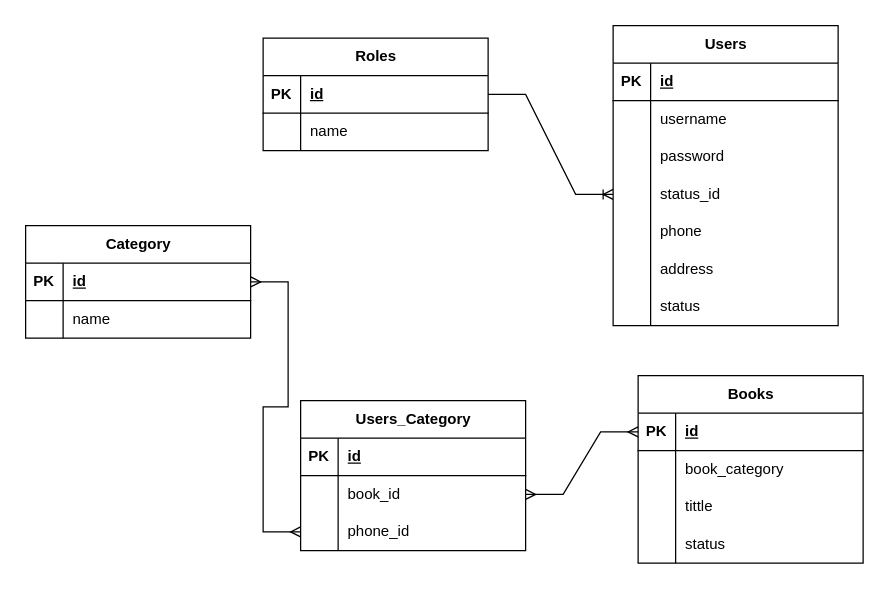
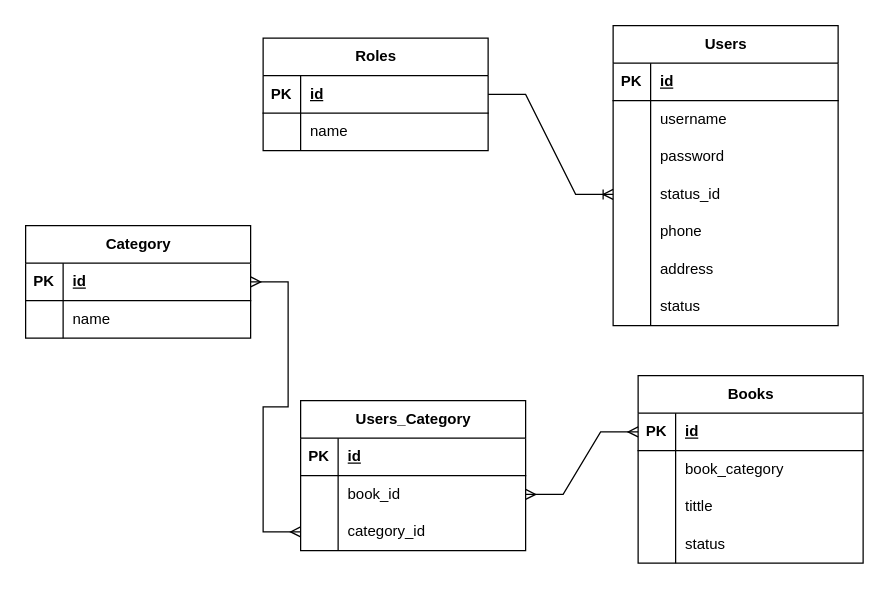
node "phone_id": label "phone_id" -> "category_id"
